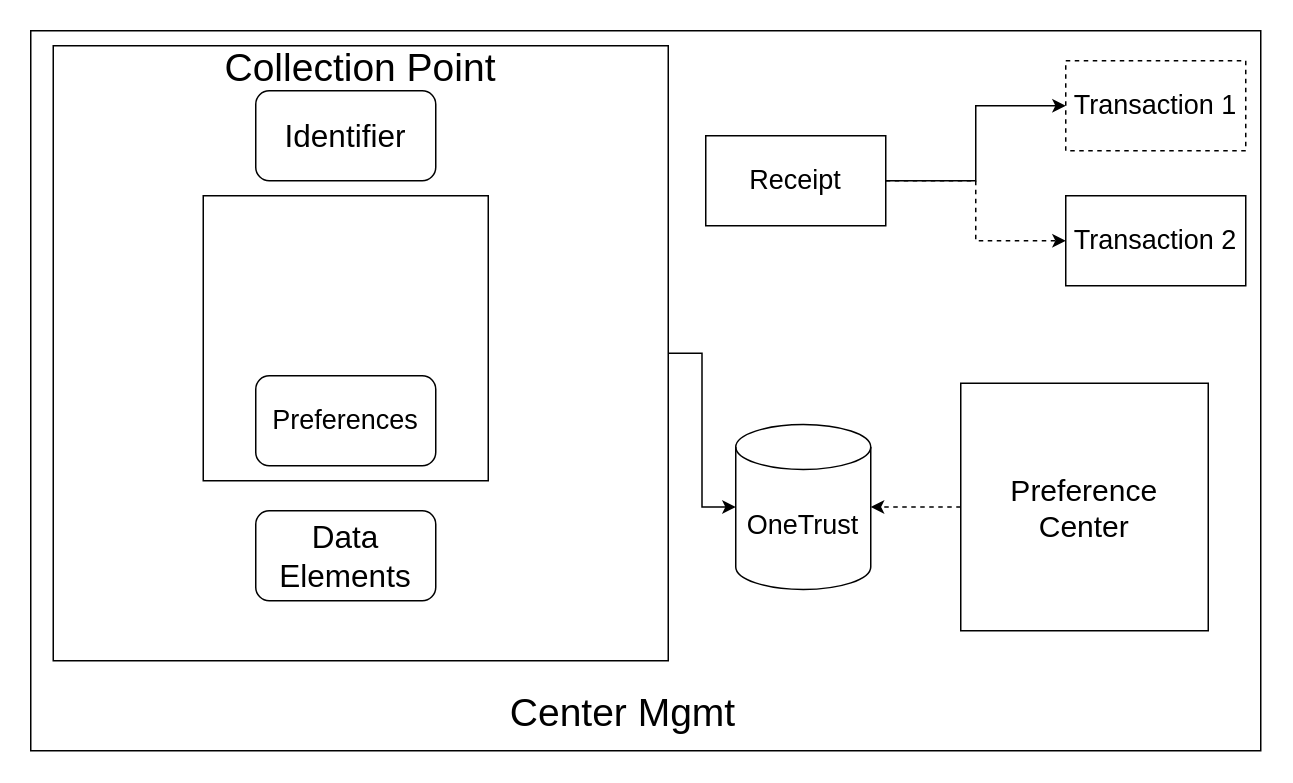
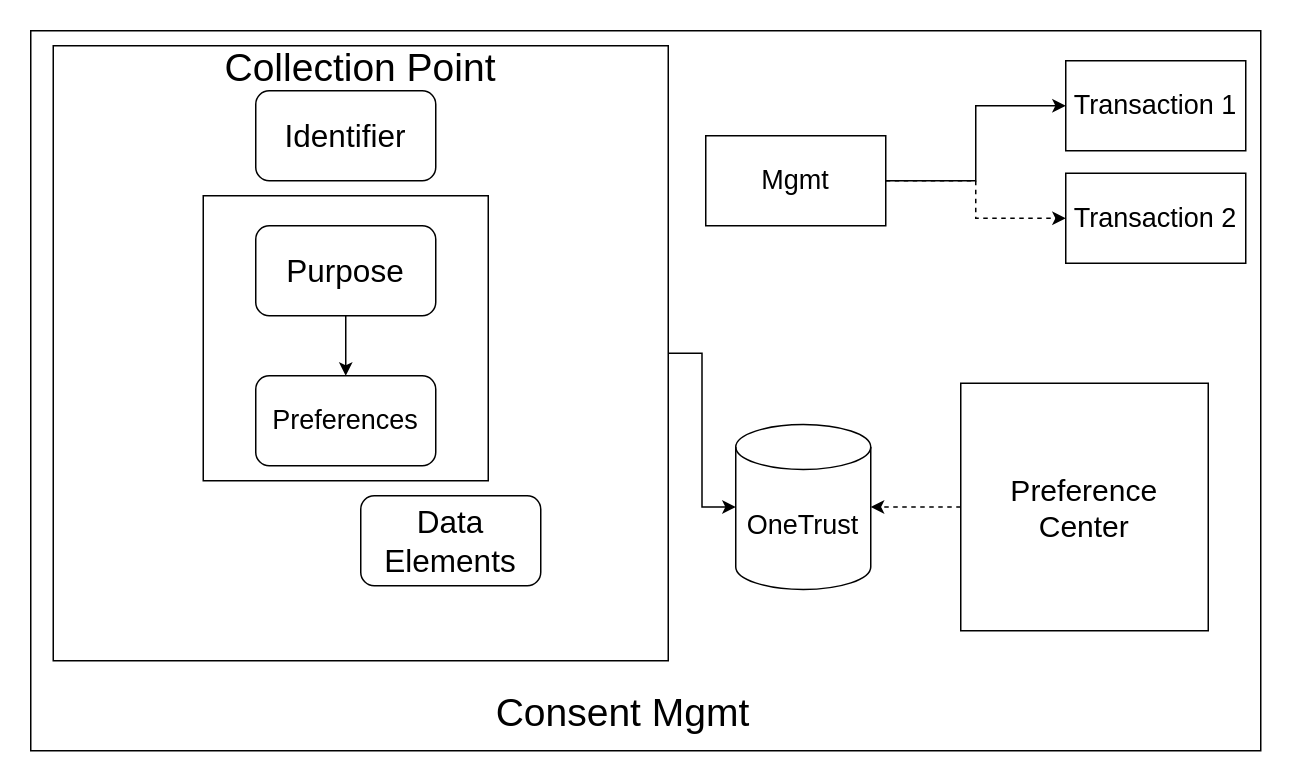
node "Transaction 1": style dashed -> solid
node "Receipt": label "Receipt" -> "Mgmt"
node "Transaction 2": moved (1156, 241) -> (1156, 218)
node "Purpose": added
edge "Purpose" -> "Preferences": added
node "Data Elements": moved (346, 556) -> (451, 541)
node "Center Mgmt": label "Center Mgmt" -> "Consent Mgmt"
